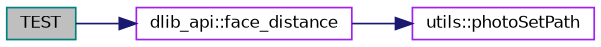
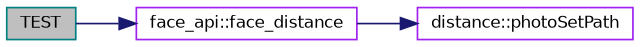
node "dlib_api::face_distance": label "dlib_api::face_distance" -> "face_api::face_distance"
node "utils::photoSetPath": label "utils::photoSetPath" -> "distance::photoSetPath"
